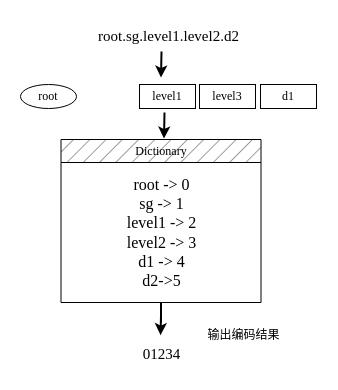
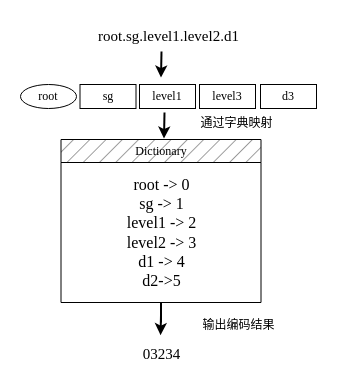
node "root.sg.level1.level2.d2": label "root.sg.level1.level2.d2" -> "root.sg.level1.level2.d1"
node "sg": added
node "d1": label "d1" -> "d3"
node "通过字典映射": added
node "输出编码结果": moved (244, 336) -> (239, 326)
node "01234": label "01234" -> "03234"
